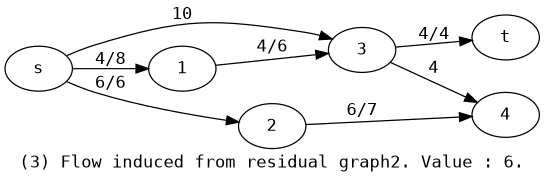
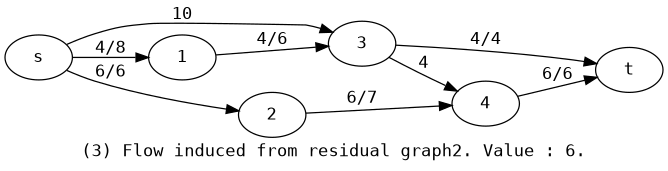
edge "4" -> "t": added, label "6/6"
